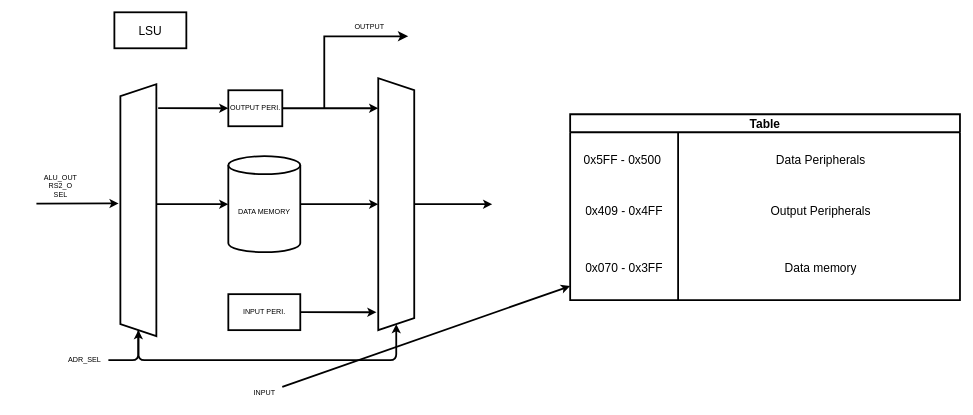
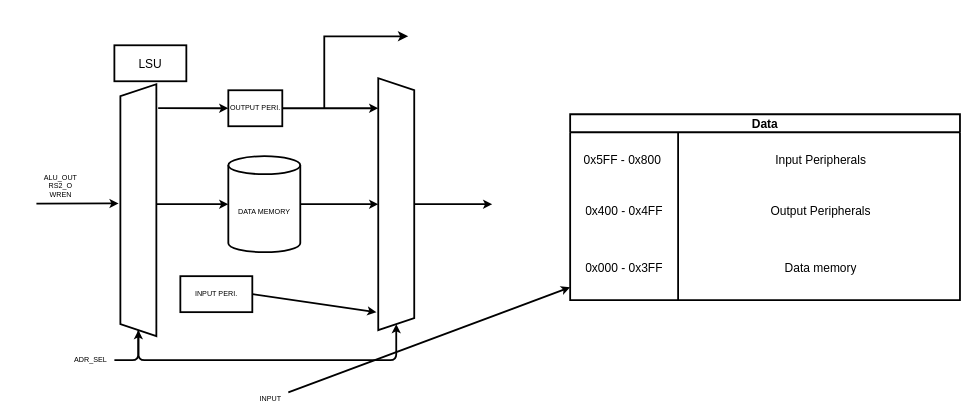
node "OUTPUT": removed
node "LSU": moved (150, 30) -> (150, 63)
node "Table": label "Table" -> "Data"
node "0x5FF - 0x500": label "0x5FF - 0x500" -> "0x5FF - 0x800"
node "Data Peripherals": label "Data Peripherals" -> "Input Peripherals"
node "ALU_OUT RS2_O SEL": label "ALU_OUT RS2_O SEL" -> "ALU_OUT RS2_O WREN"
node "0x409 - 0x4FF": label "0x409 - 0x4FF" -> "0x400 - 0x4FF"
node "0x070 - 0x3FF": label "0x070 - 0x3FF" -> "0x000 - 0x3FF"
node "INPUT PERI.": moved (264, 312) -> (216, 294)
node "ADR_SEL": moved (84, 360) -> (90, 360)
node "INPUT": moved (264, 393) -> (270, 399)
